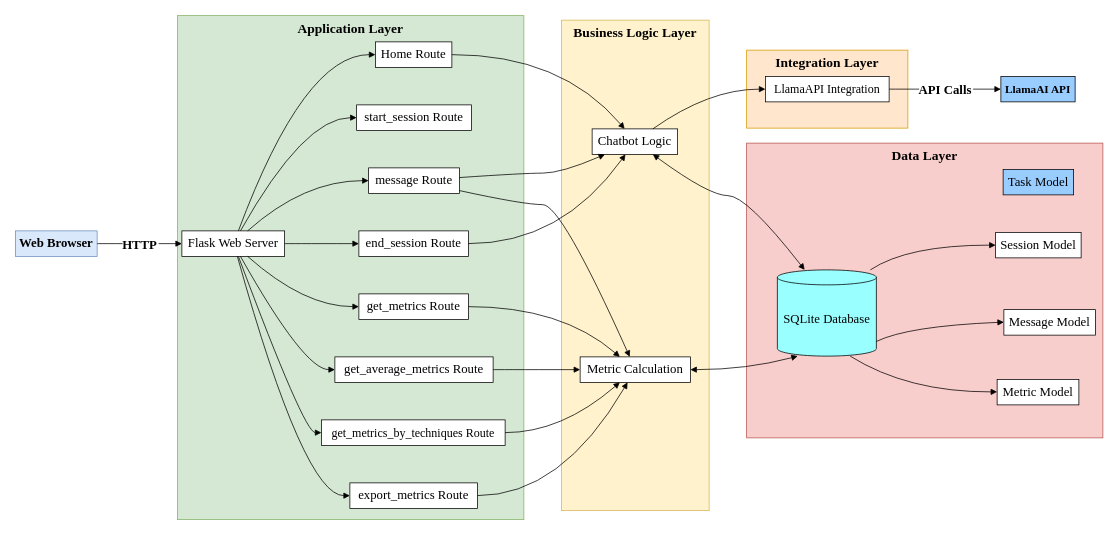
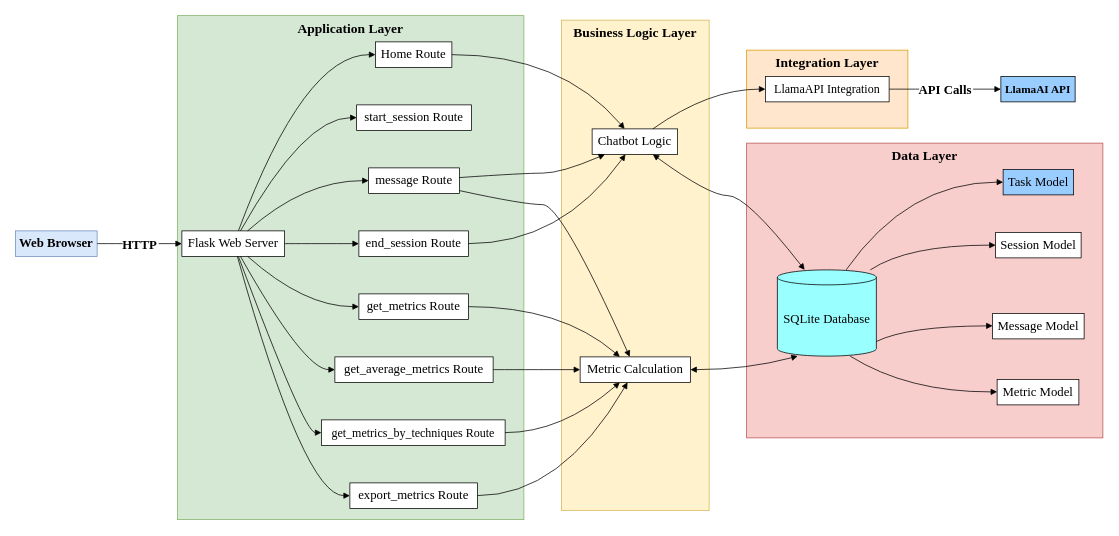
edge "SQLite Database" -> "Task Model": added
node "Message Model": moved (1050, 322) -> (1038, 326)
